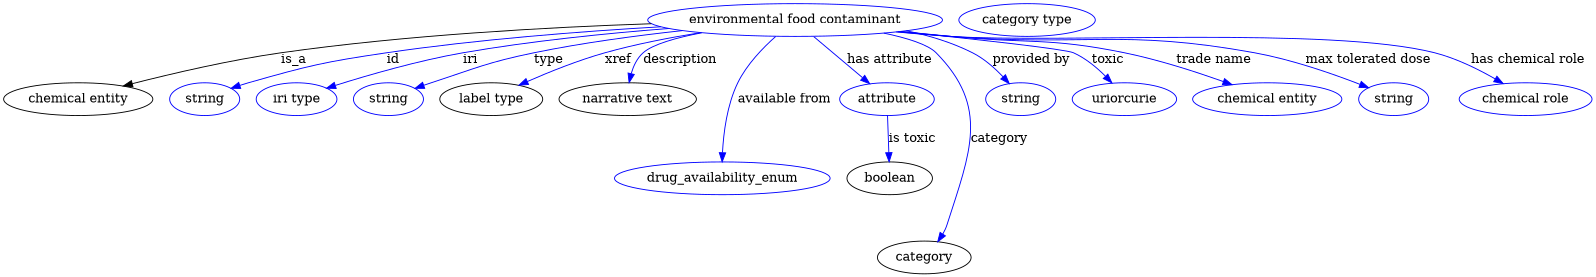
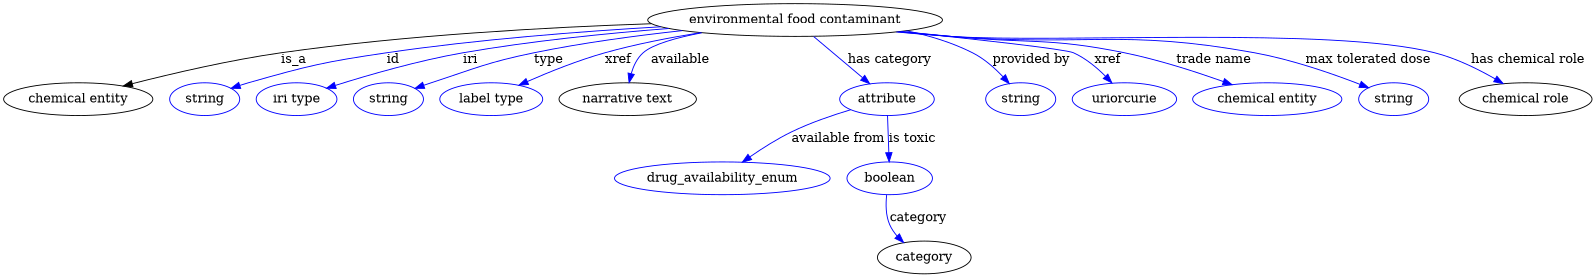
node "environmental food contaminant": color blue -> black
node "category type": removed
edge "environmental food contaminant" -> "narrative text": label "description" -> "available"
edge "environmental food contaminant" -> "attribute": label "has attribute" -> "has category"
edge "environmental food contaminant" -> "uriorcurie": label "toxic" -> "xref"
edge "environmental food contaminant" -> "drug_availability_enum": now "attribute" -> "drug_availability_enum"
node "label type": color black -> blue
node "chemical role": color blue -> black
edge "environmental food contaminant" -> "category": now "boolean" -> "category"
node "boolean": color black -> blue
